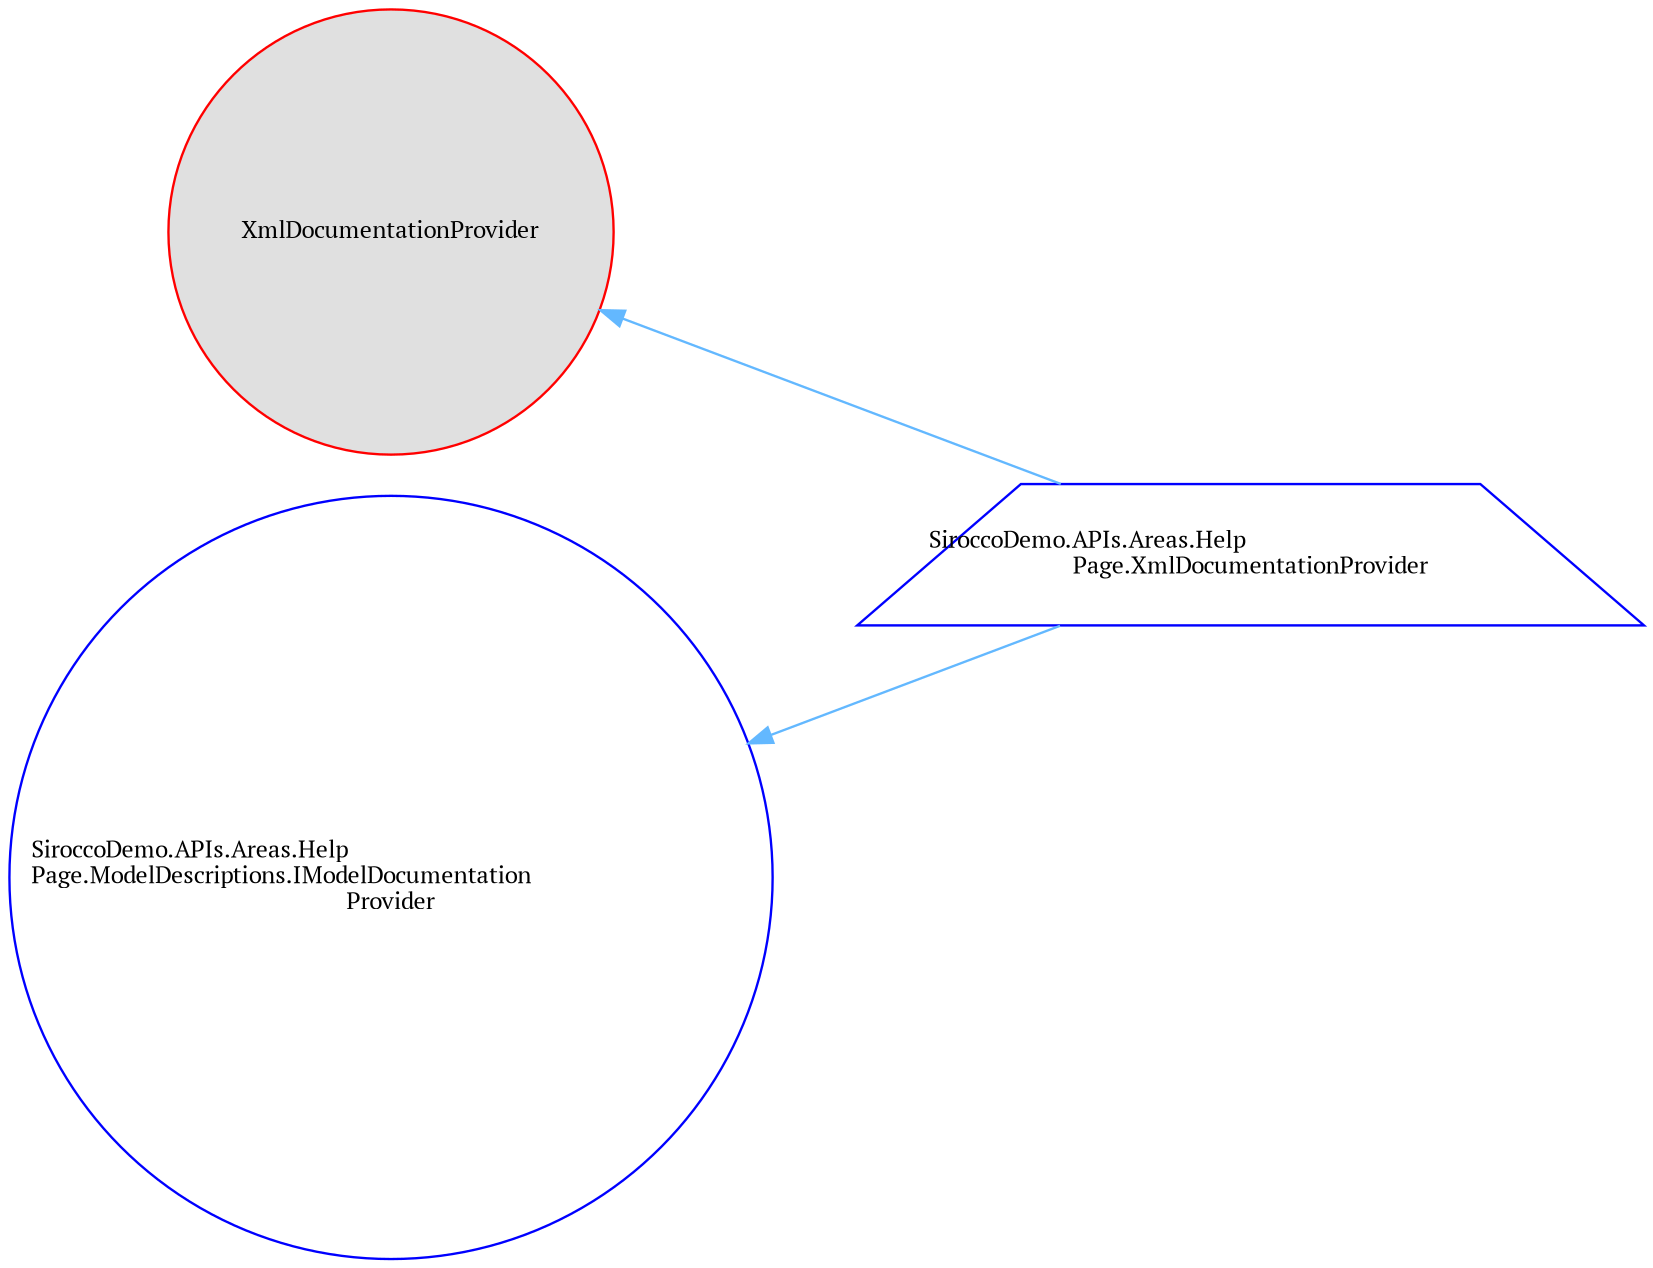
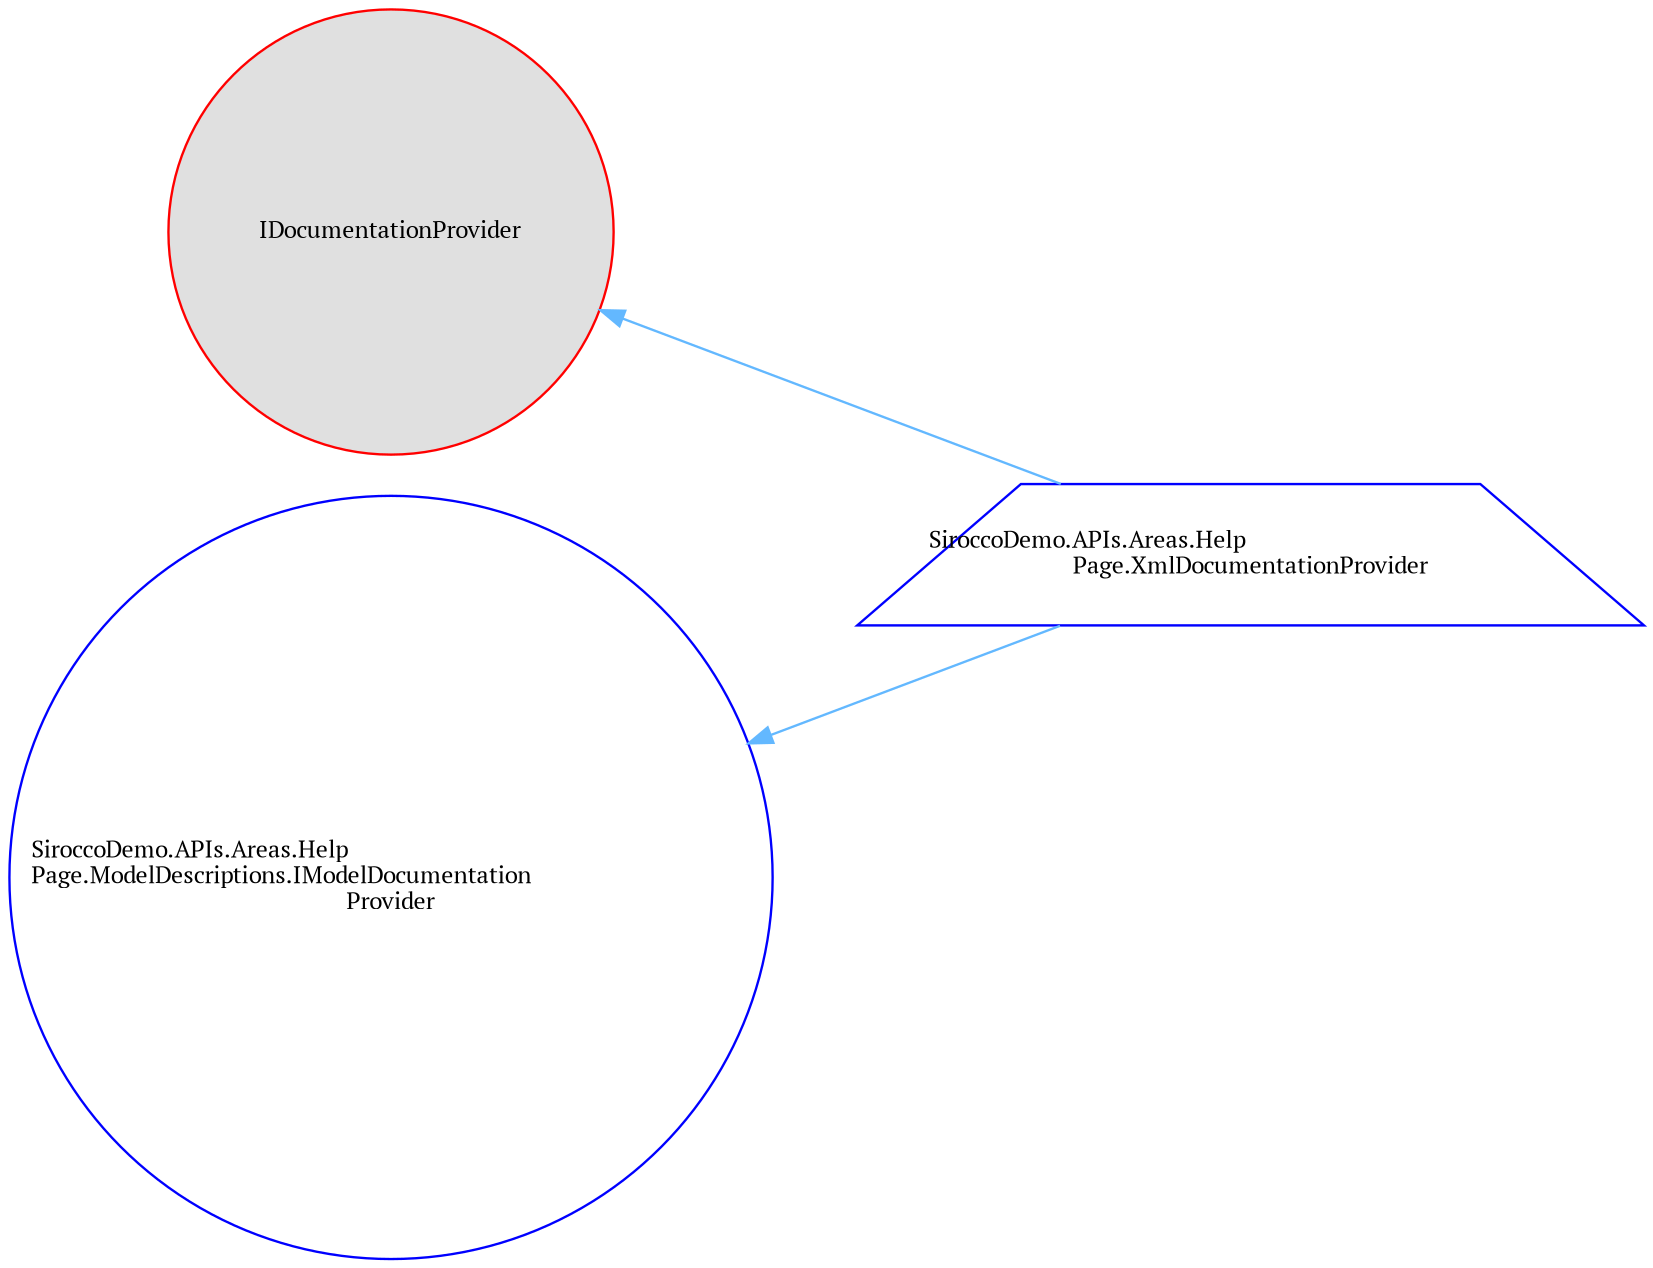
node "XmlDocumentationProvider": label "XmlDocumentationProvider" -> "IDocumentationProvider"
